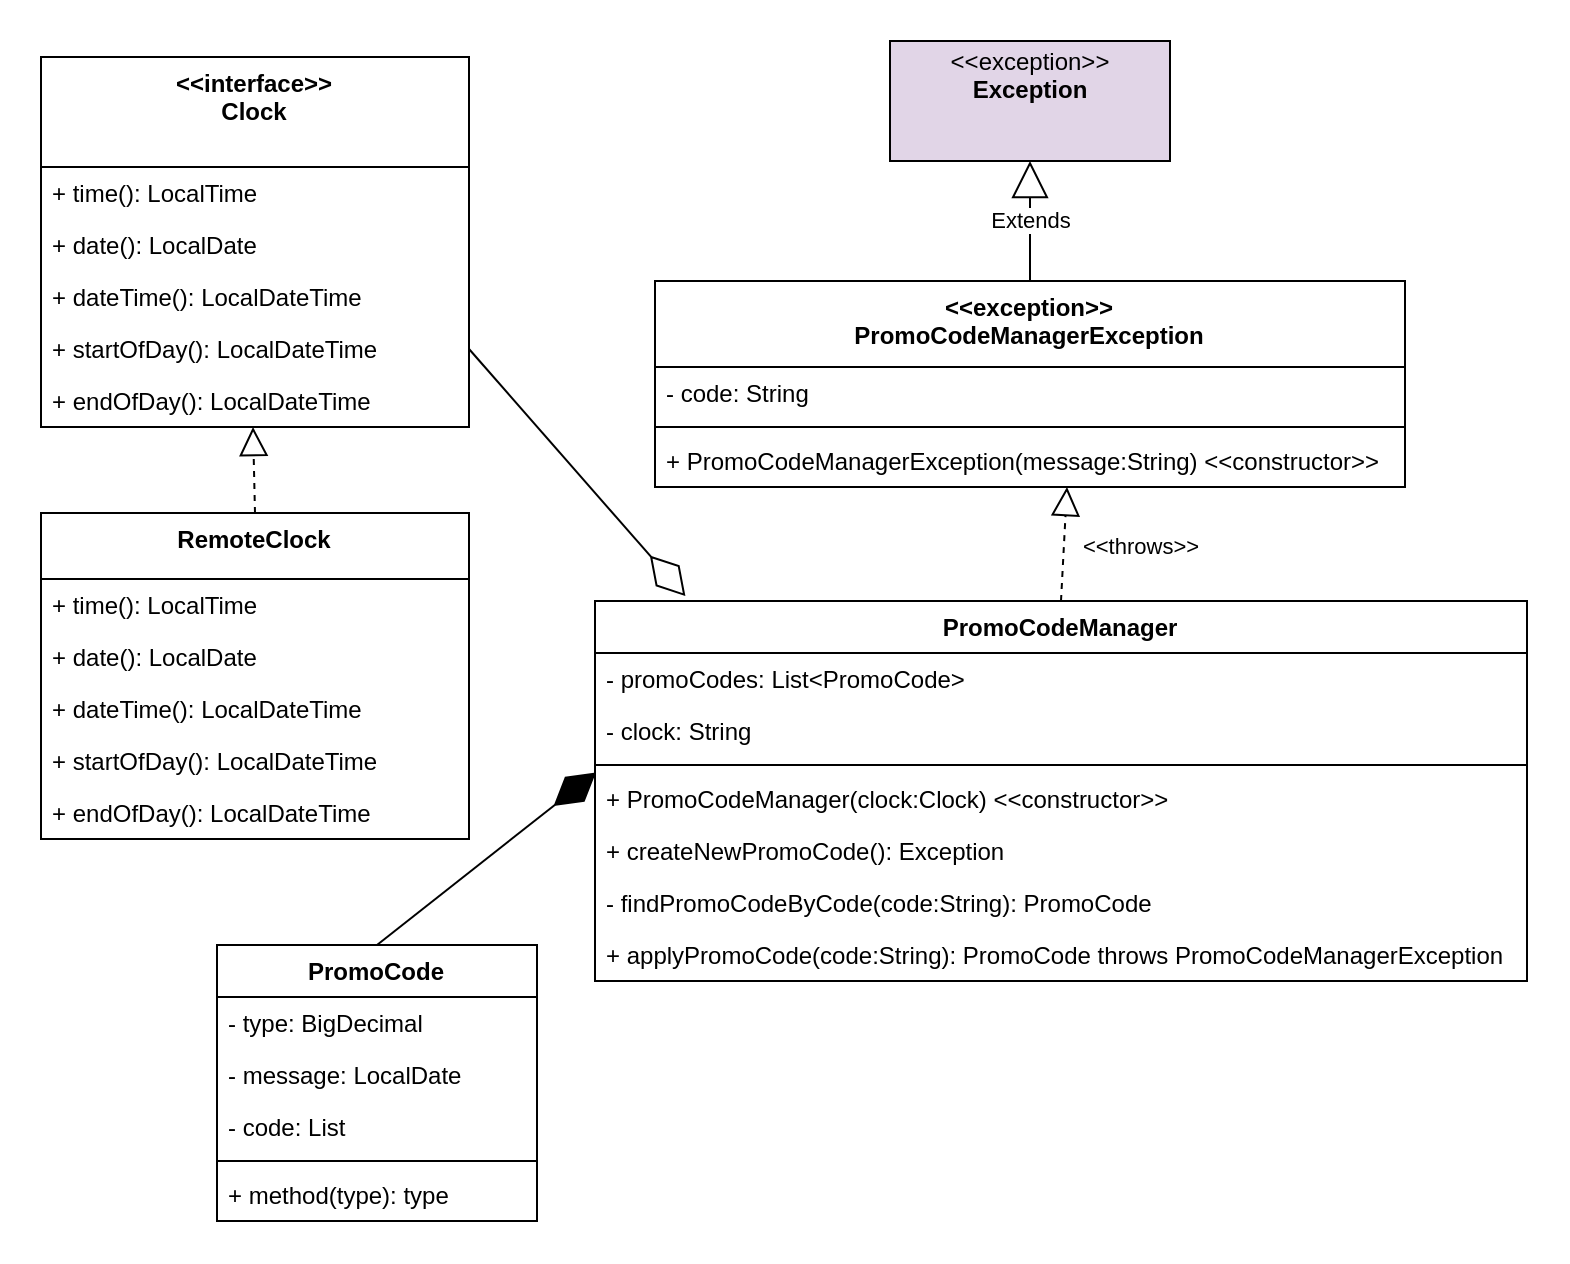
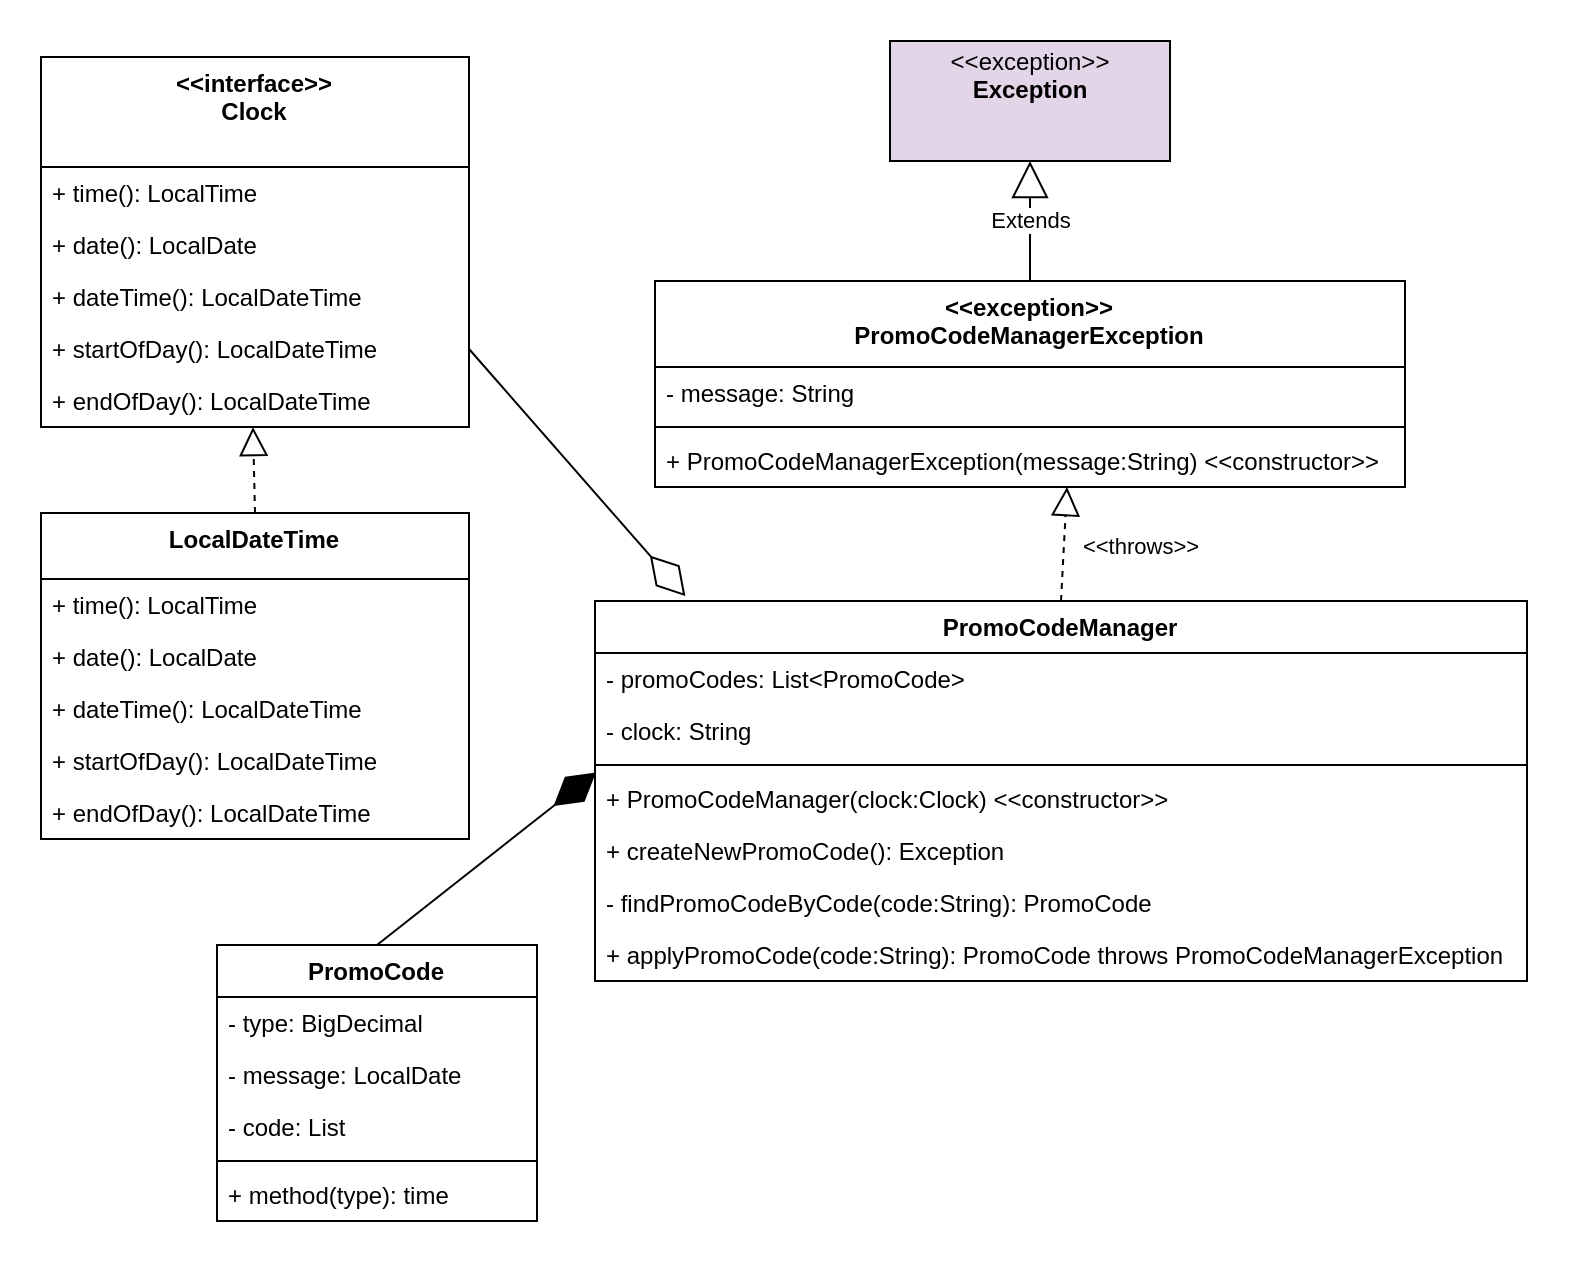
node "- code: String": label "- code: String" -> "- message: String"
node "RemoteClock": label "RemoteClock" -> "LocalDateTime"
node "+ method(type): type": label "+ method(type): type" -> "+ method(type): time"
